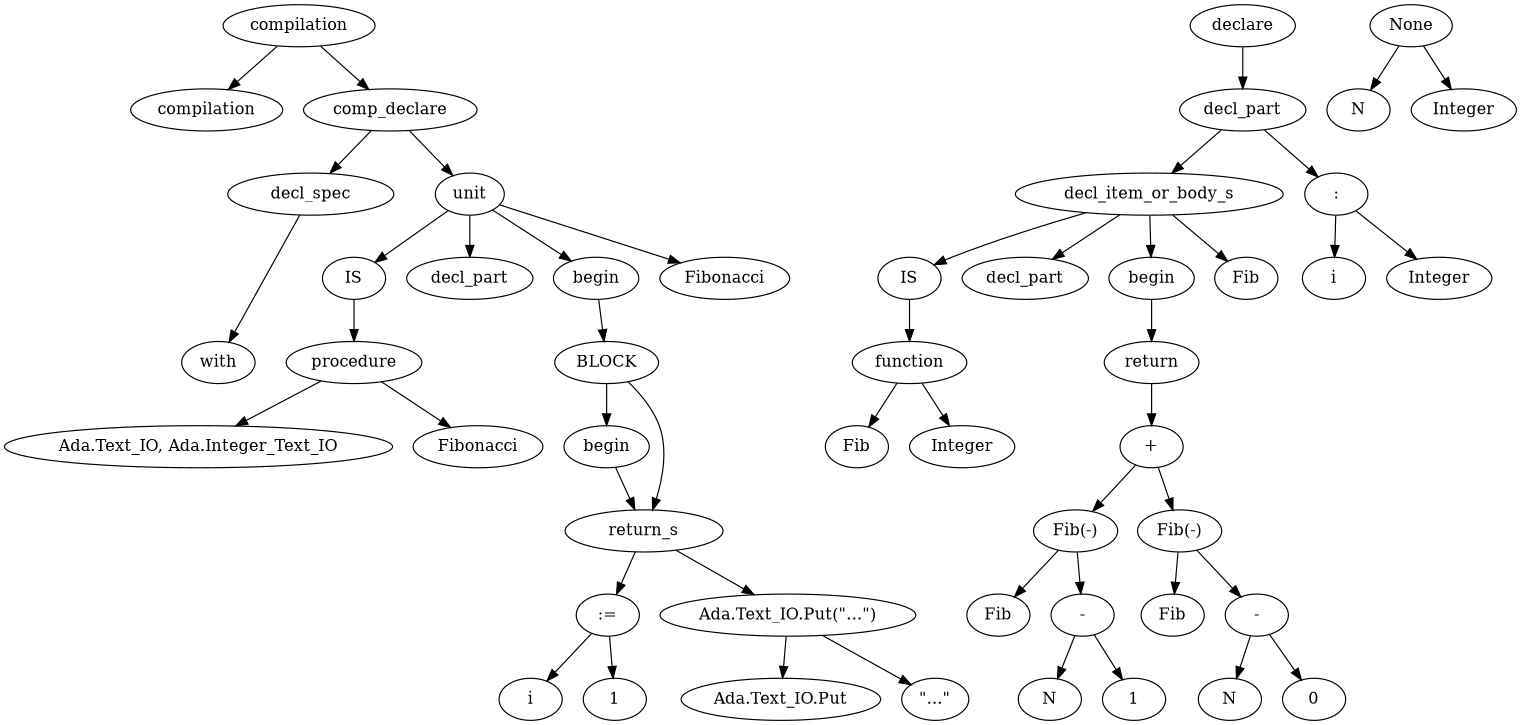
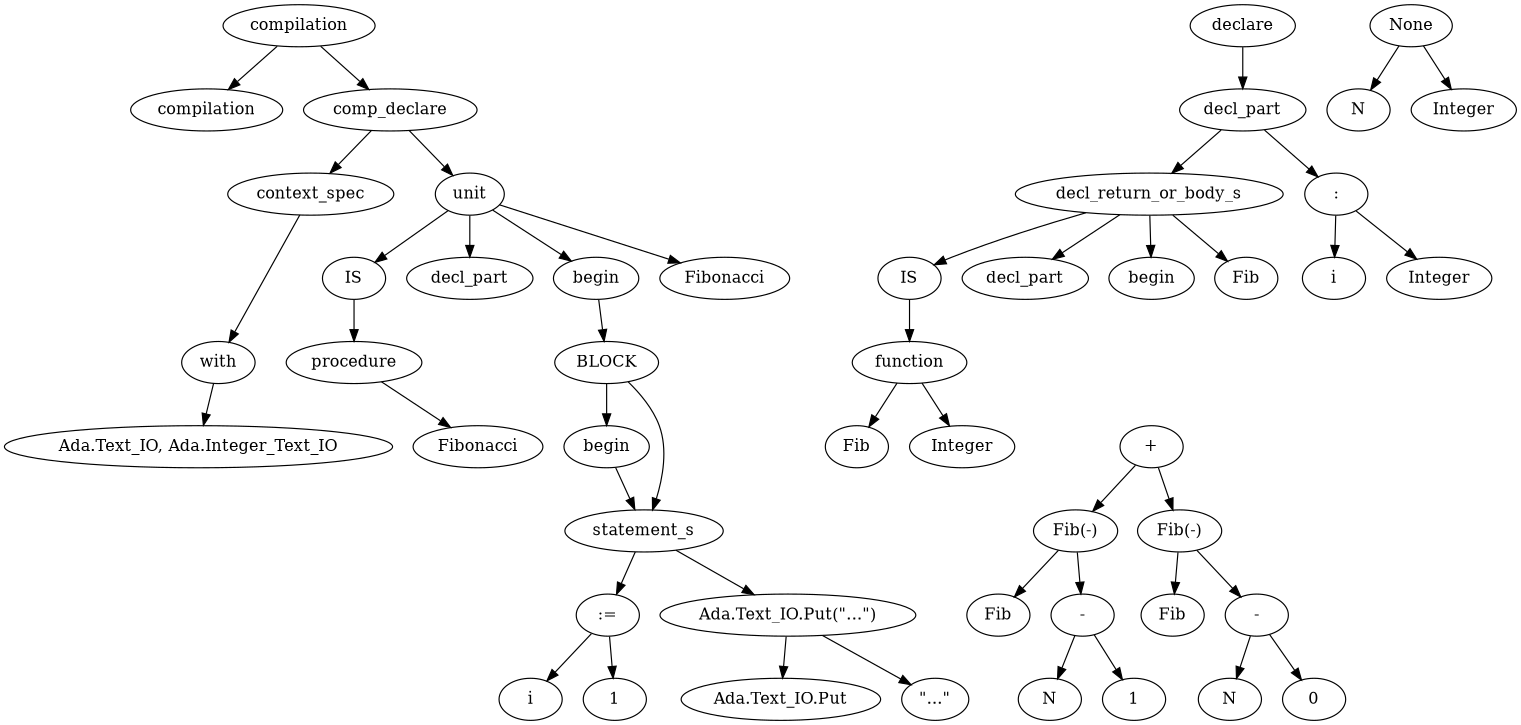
node "decl_spec": label "decl_spec" -> "context_spec"
node "decl_item_or_body_s": label "decl_item_or_body_s" -> "decl_return_or_body_s"
node "return": removed
edge "procedure" -> "Ada.Text_IO, Ada.Integer_Text_IO": now "with" -> "Ada.Text_IO, Ada.Integer_Text_IO"
node "return_s": label "return_s" -> "statement_s"
